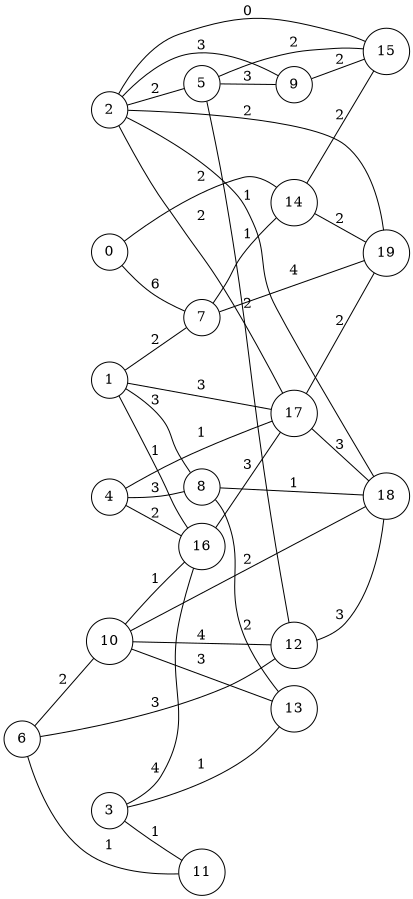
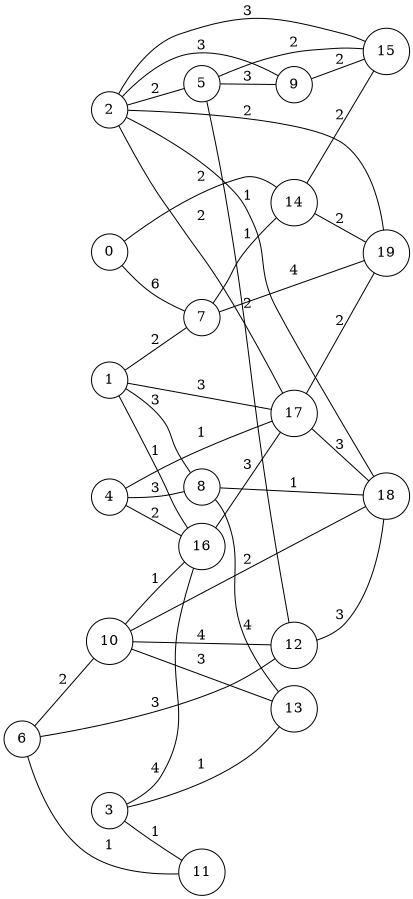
edge "15" -- "2": label "0" -> "3"
edge "8" -- "13": label "2" -> "4"
